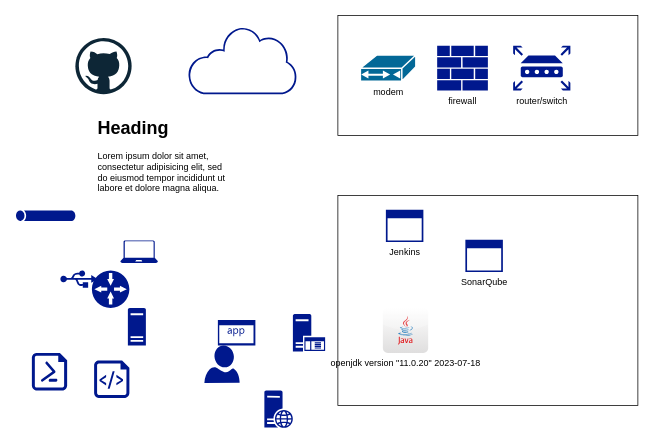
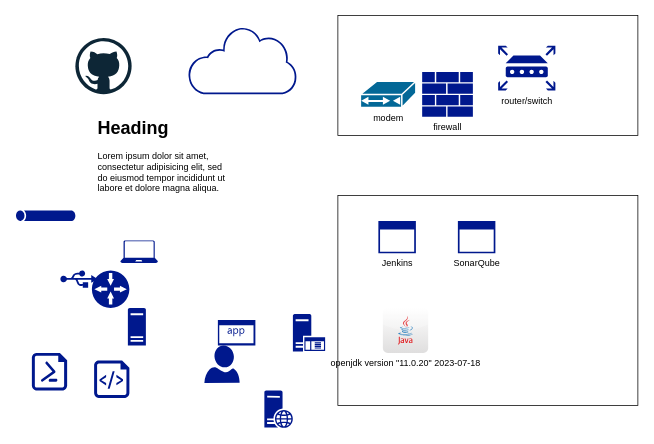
node "modem": moved (388, 68) -> (388, 94)
node "firewall": moved (463, 68) -> (448, 94)
node "router/switch": moved (542, 68) -> (527, 68)
node "Jenkins": moved (405, 226) -> (397, 237)
node "SonarQube": moved (484, 256) -> (477, 237)
